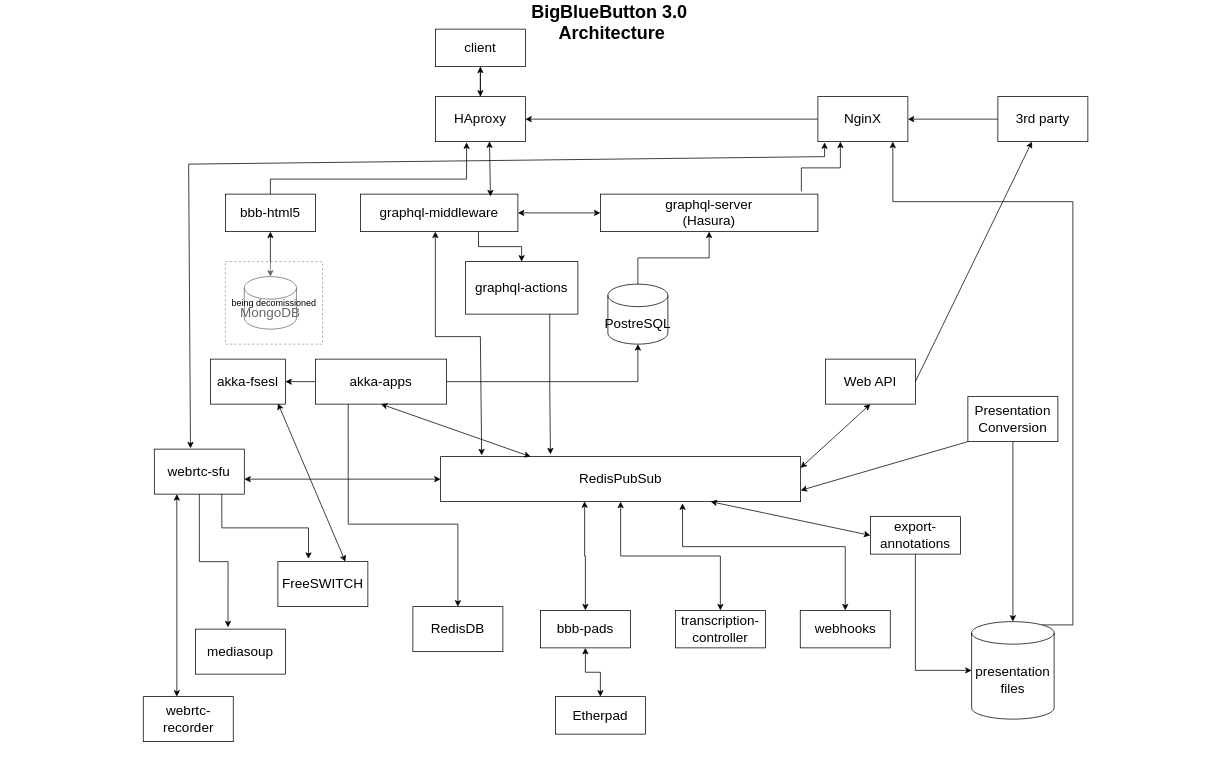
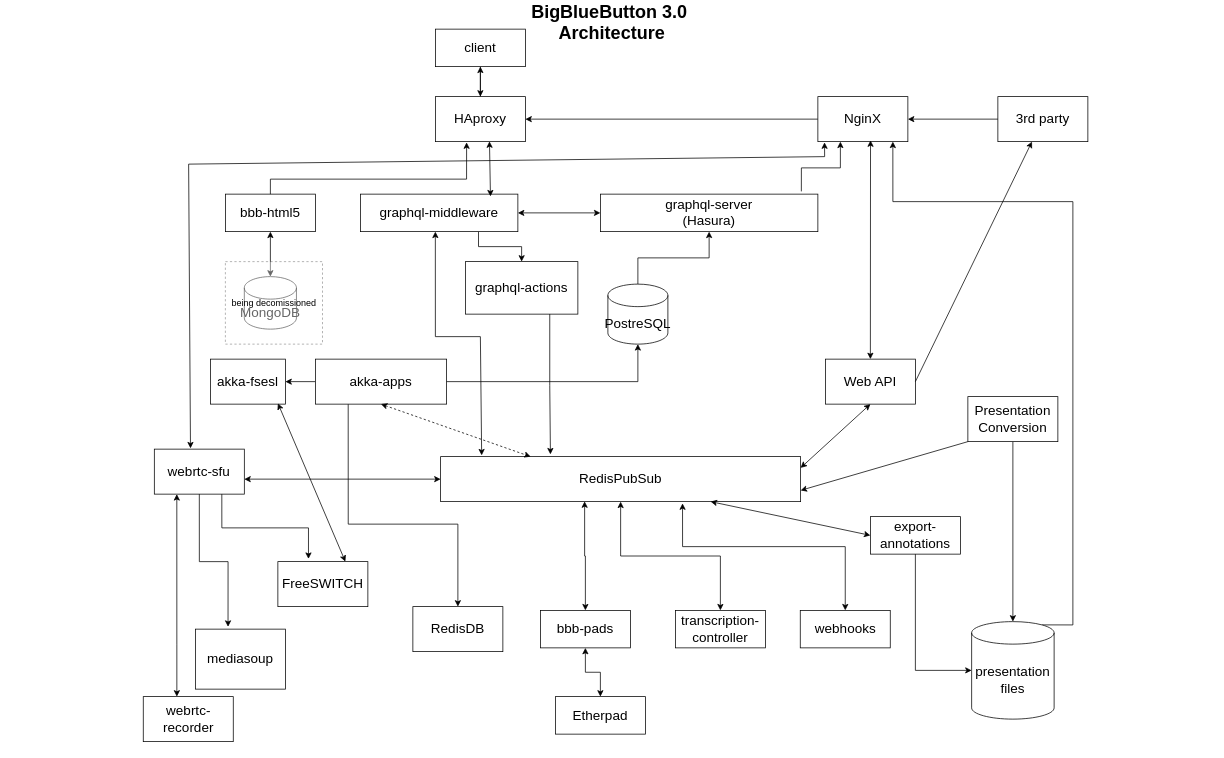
edge "NginX" -- "Web API": added
edge "akka-apps" -- "RedisPubSub": style solid -> dashed
node "mediasoup": size 90x45 -> 90x60
